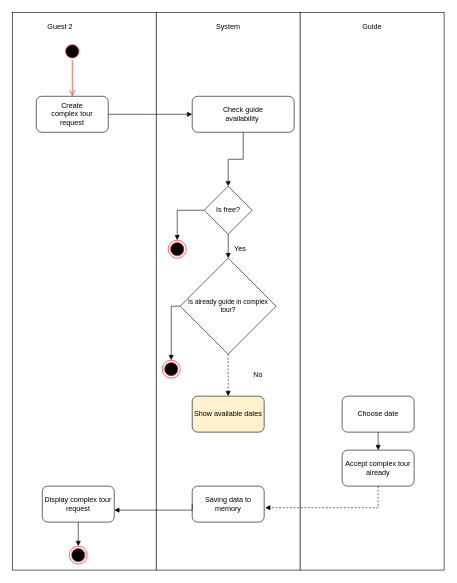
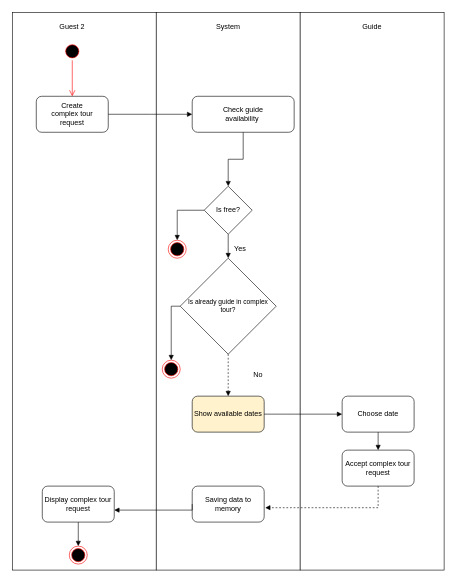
node "Guest 2": moved (60, 27) -> (72, 27)
edge "Show available dates" -> "Choose date": added
node "Accept complex tour already": label "Accept complex tour already" -> "Accept complex tour request"
